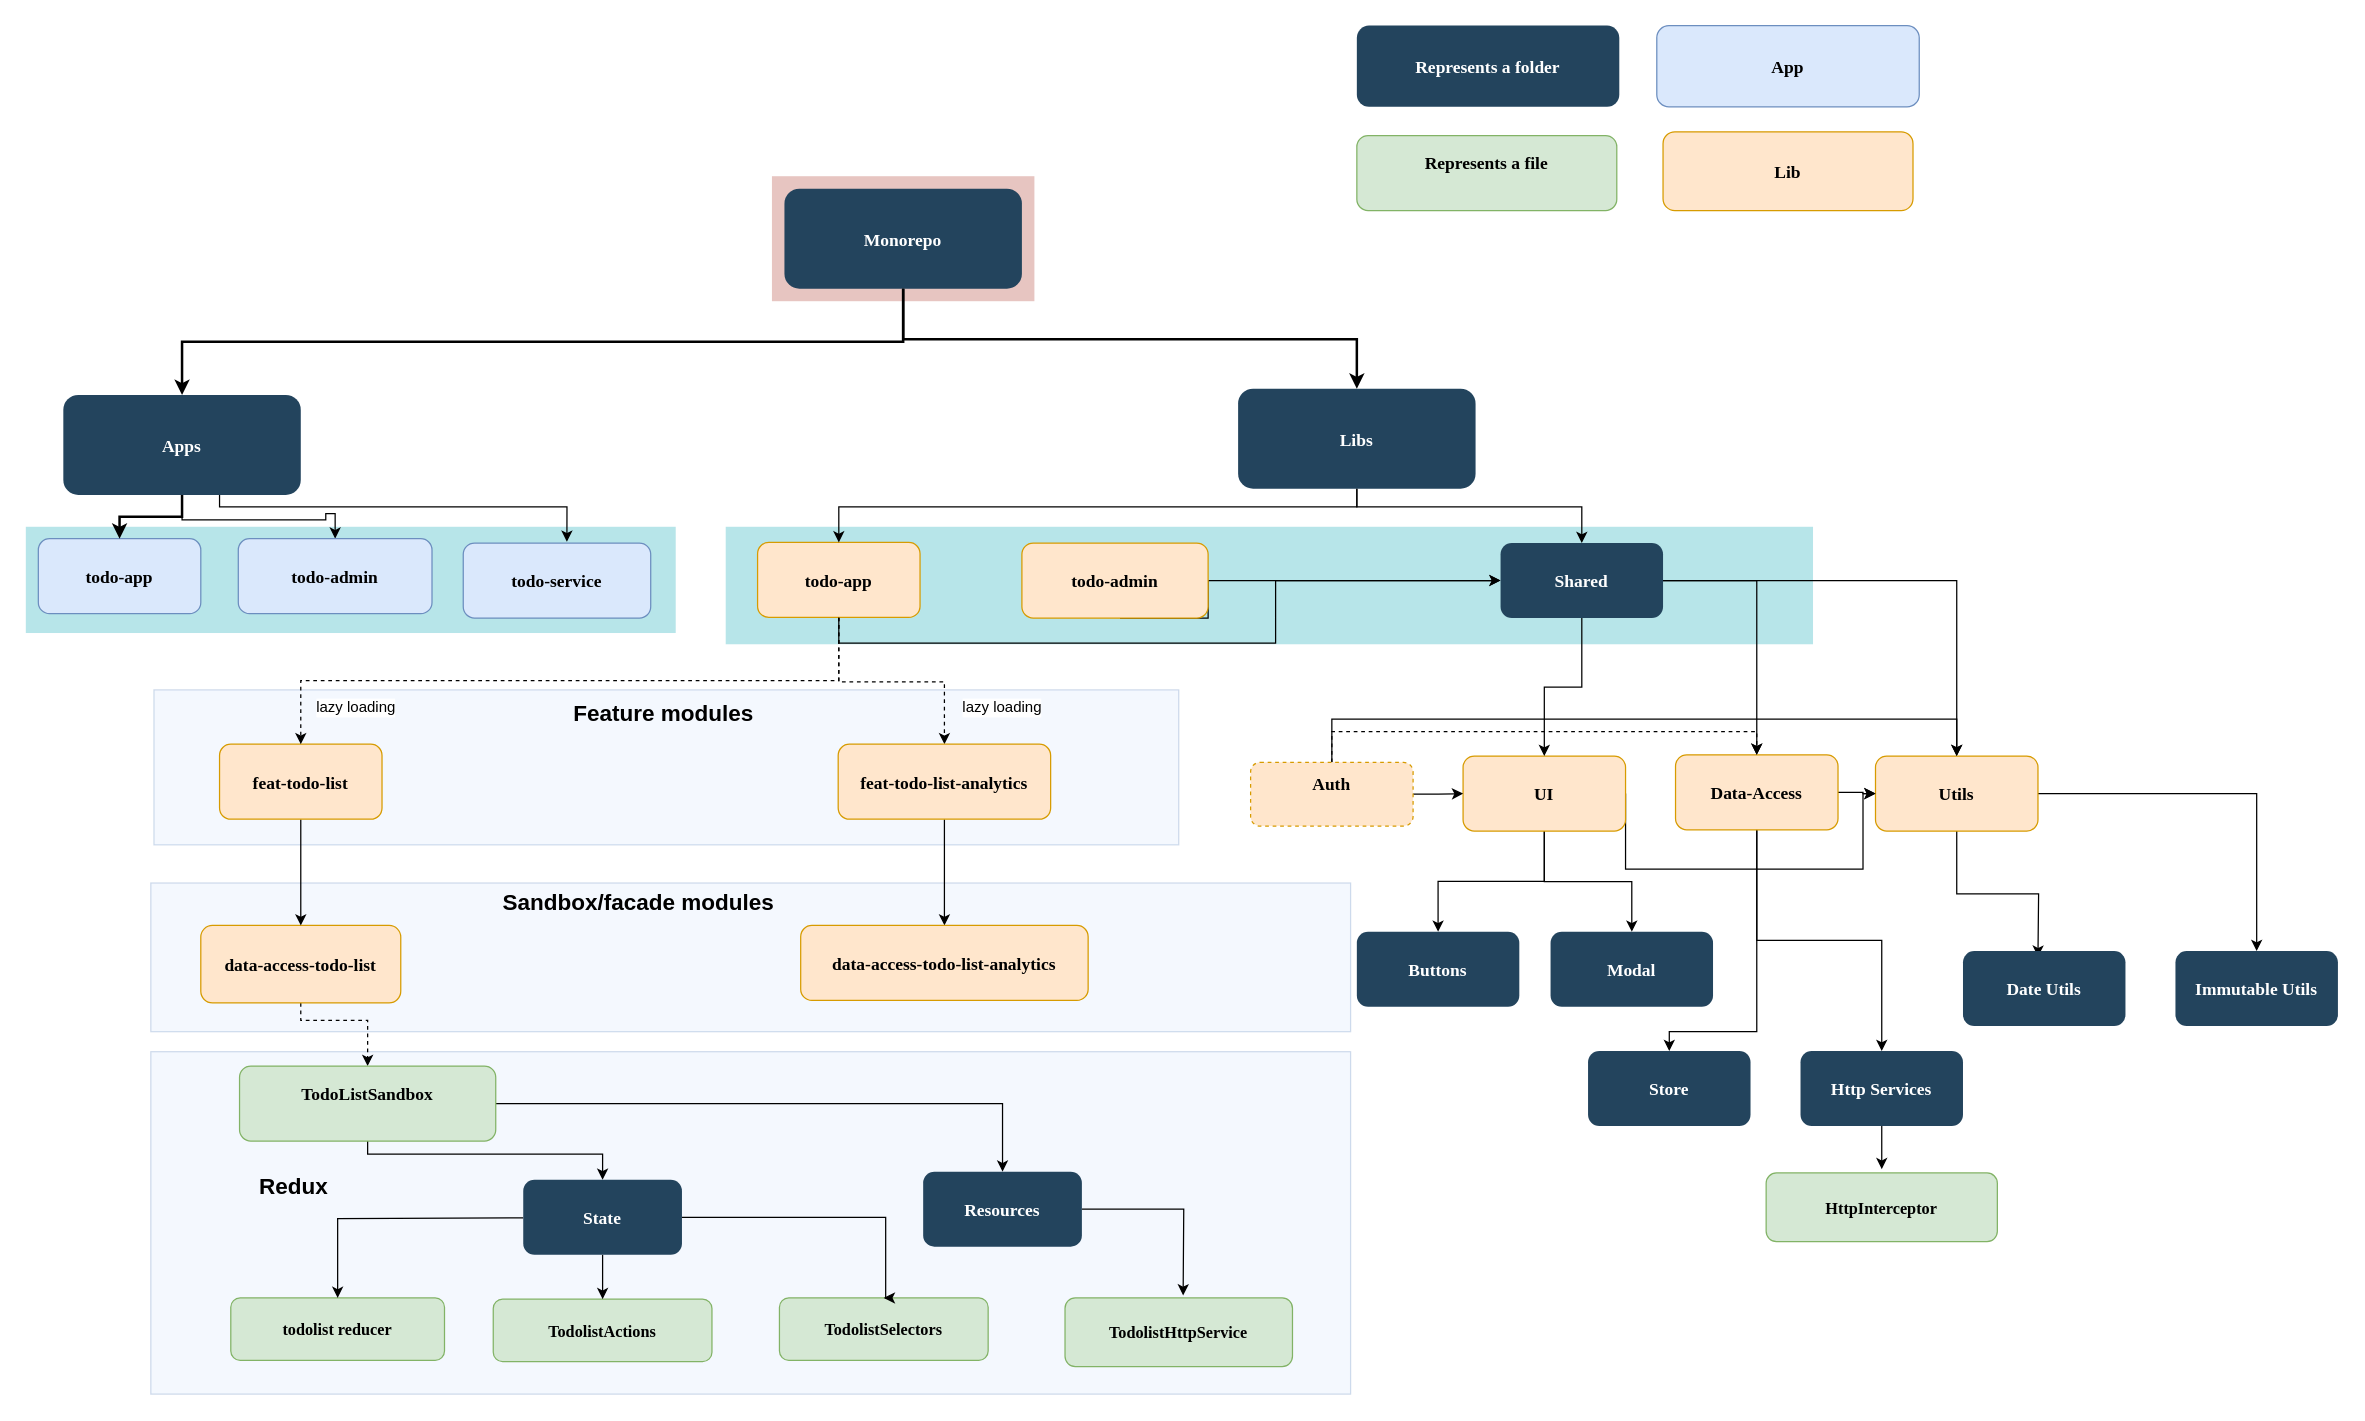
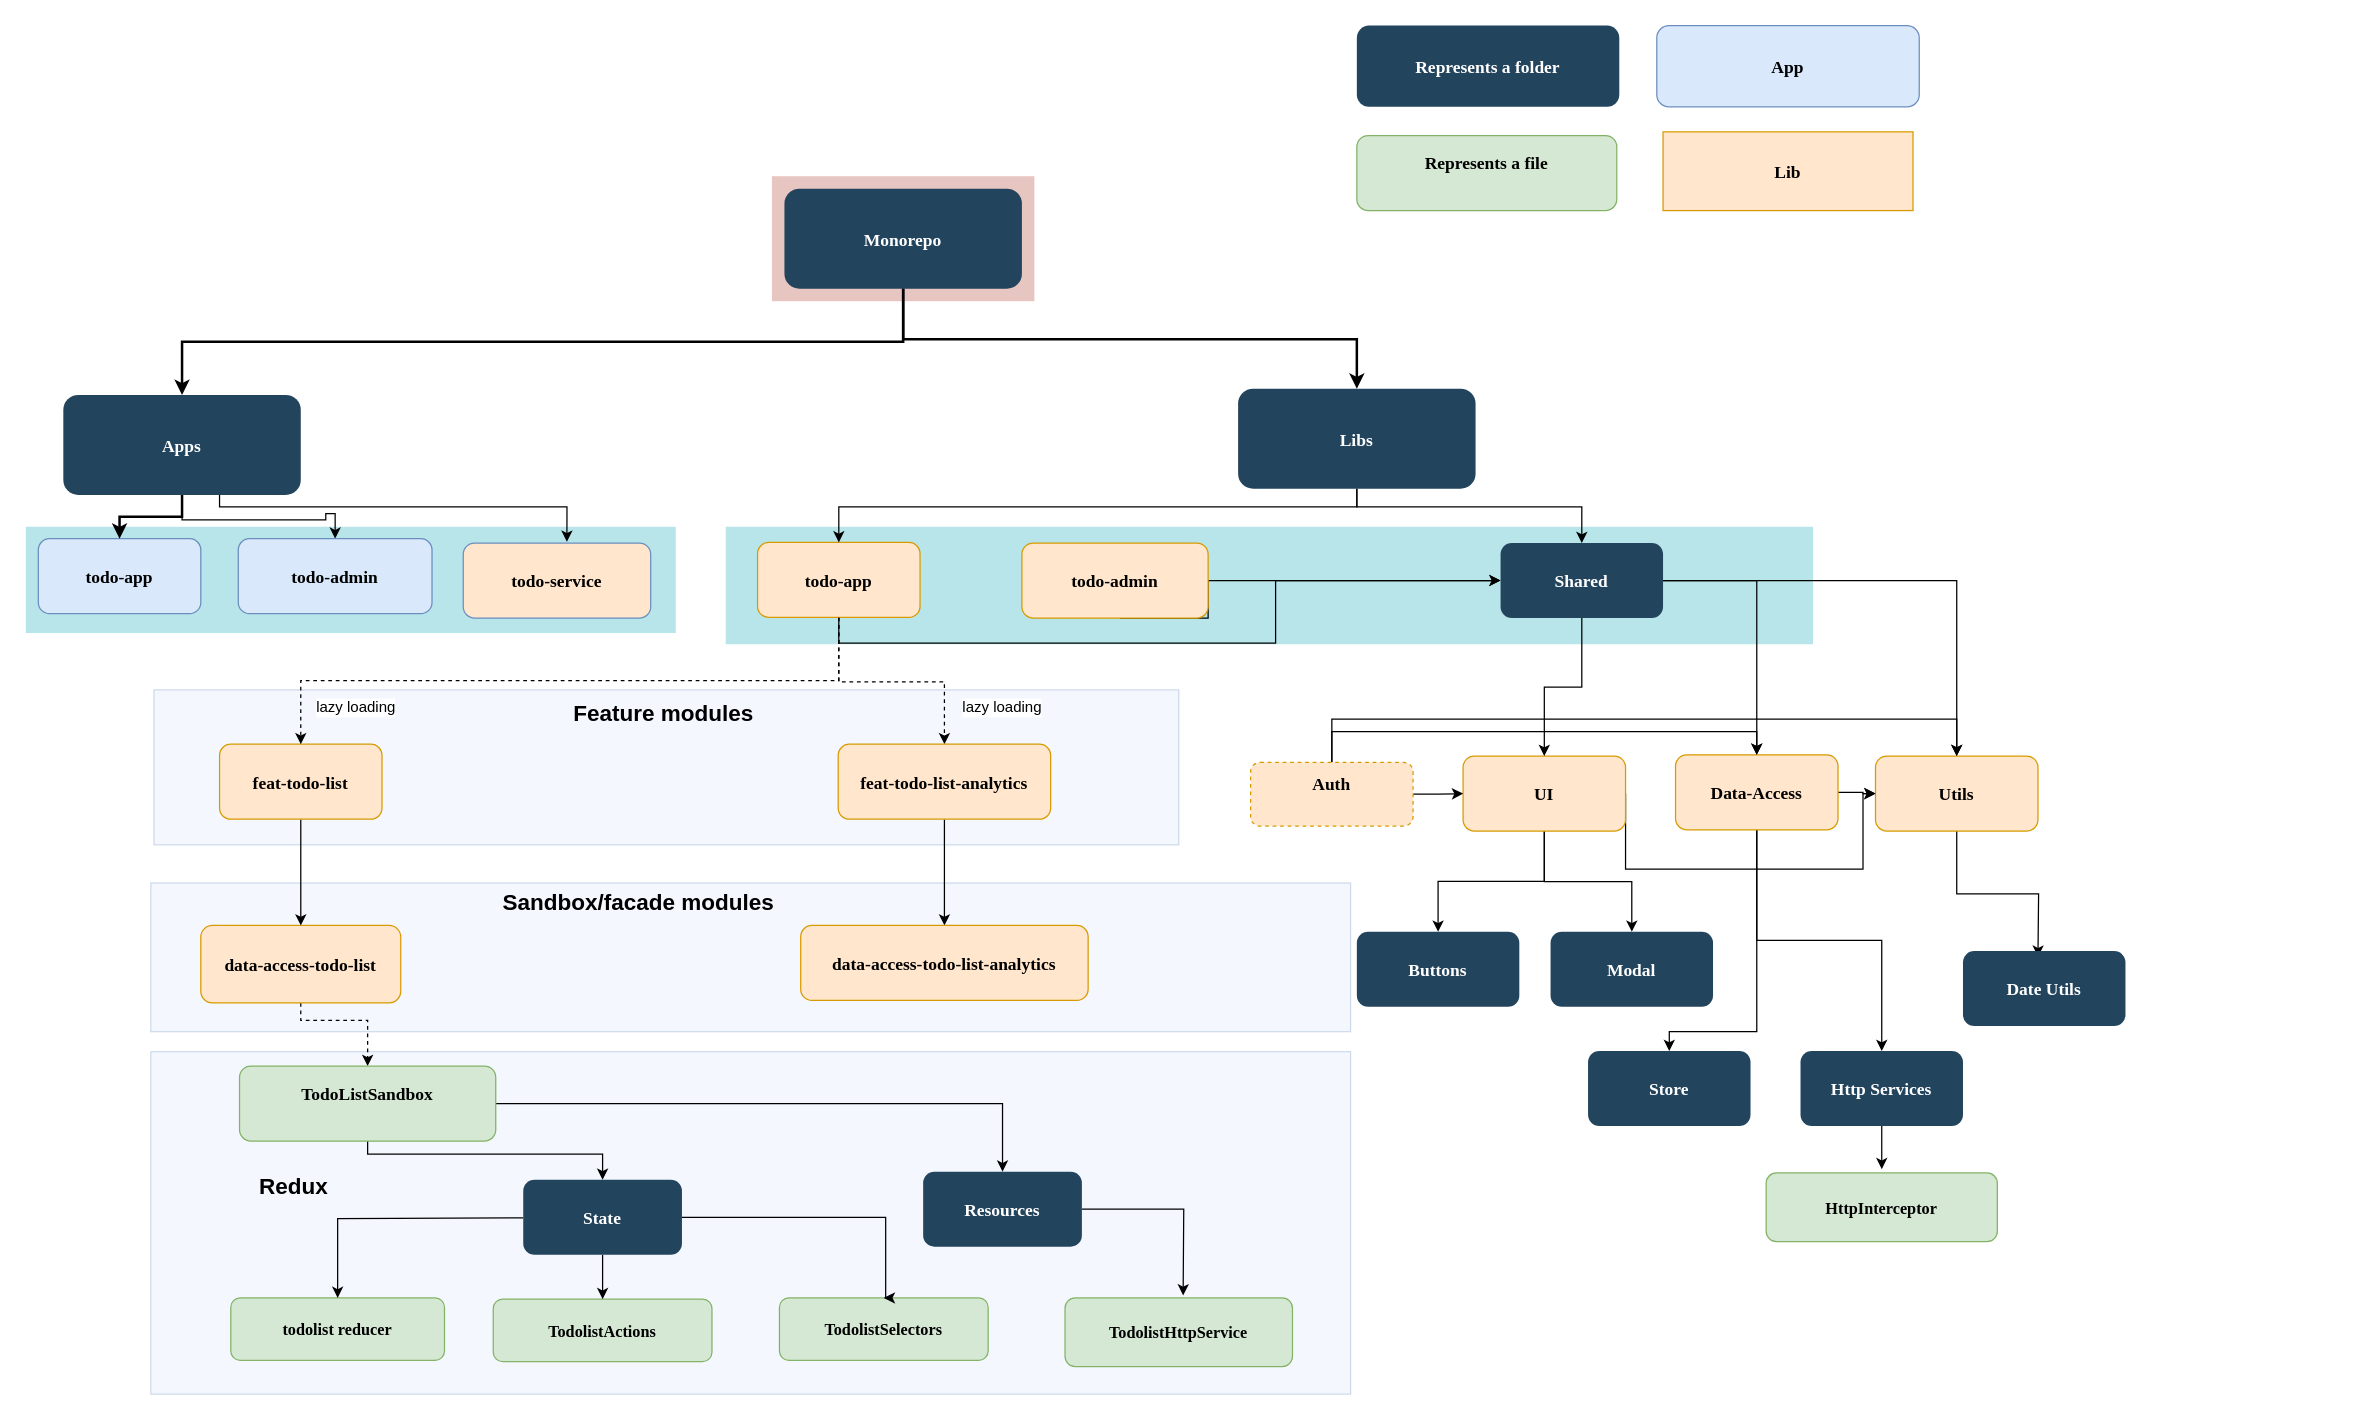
node "Lib": shape rounded rectangle -> rectangle
node "todo-service": fillcolor #dae8fc -> #ffe6cc
edge "Auth" -> "Data-Access": style dashed -> solid
edge "Utils" -> "Immutable Utils": removed
node "Immutable Utils": removed
